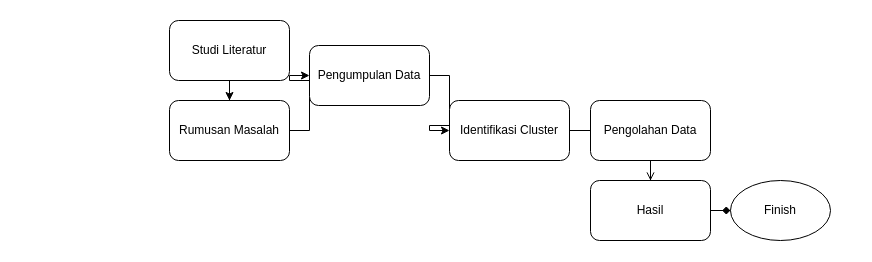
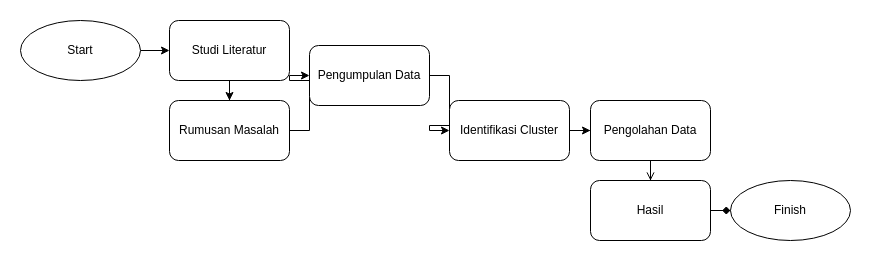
node "Start": added
edge "Start" -> "Studi Literatur": added
edge "Identifikasi Cluster" -- "Pengolahan Data": arrowhead none -> classic
node "Finish": size 100x60 -> 120x60
